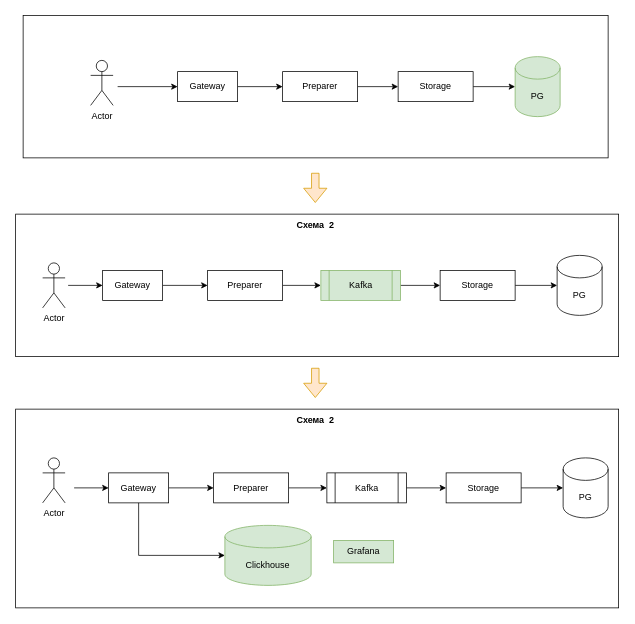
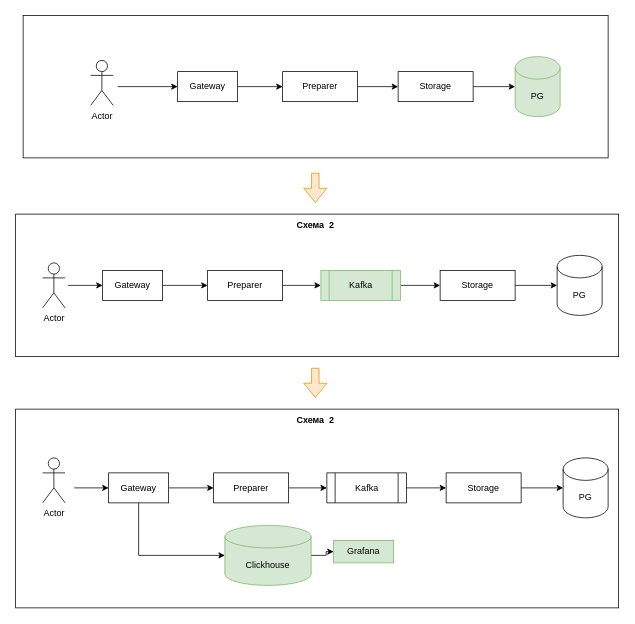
edge "Clickhouse" -> "Grafana": added
